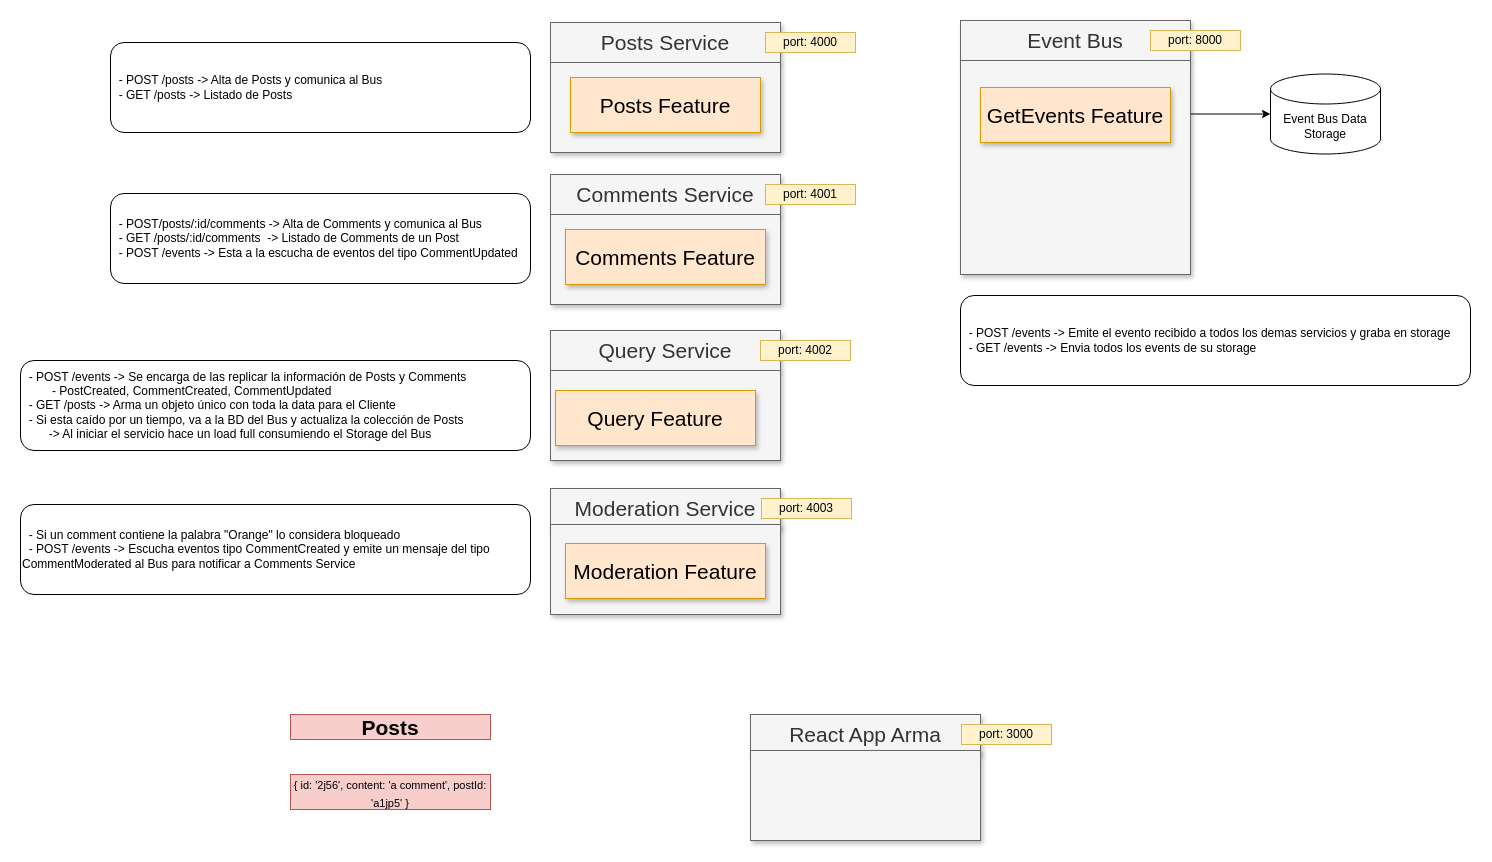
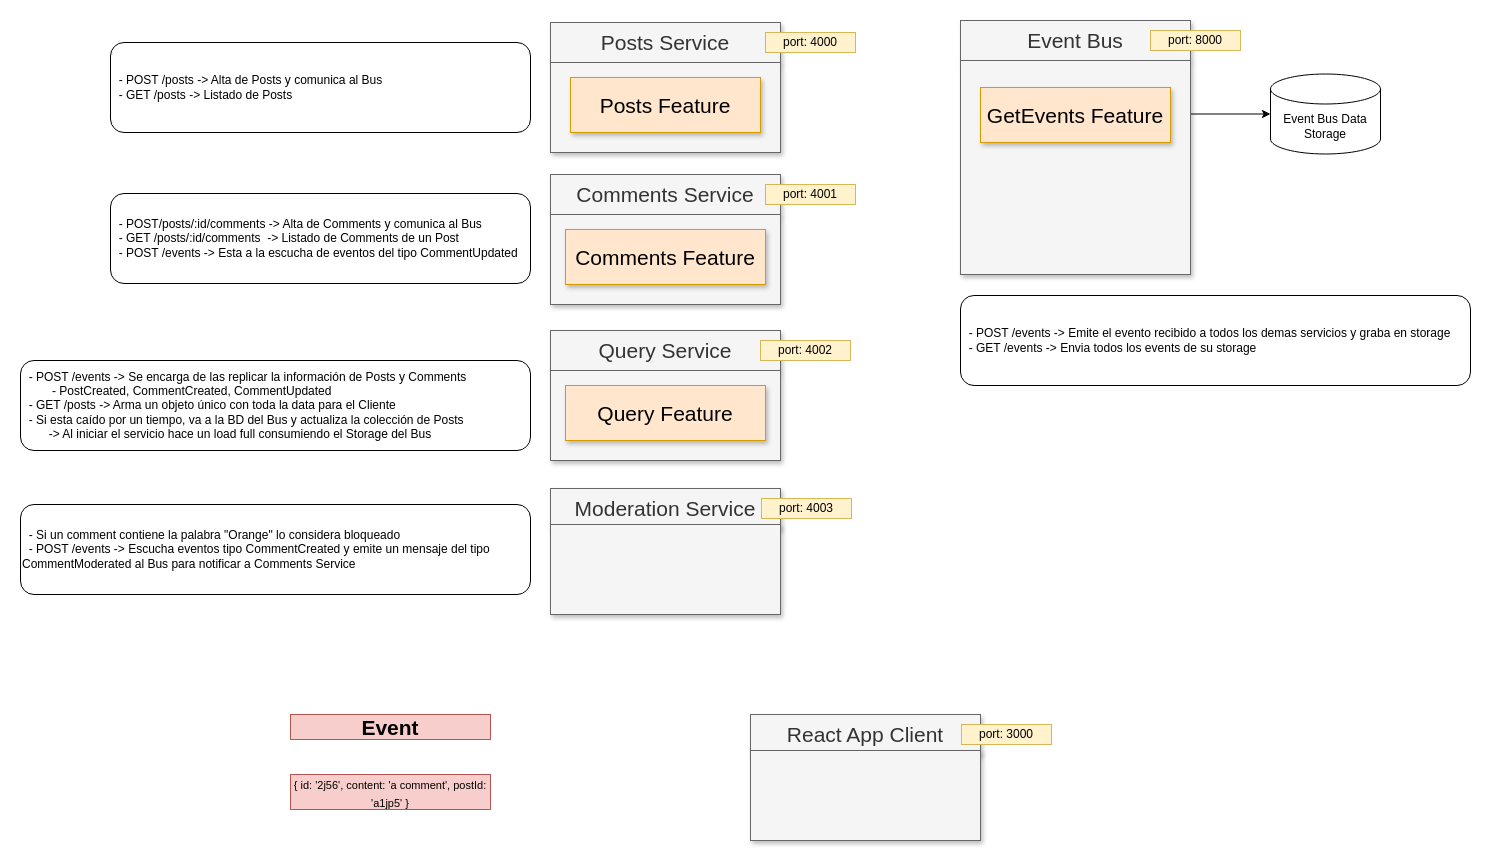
node "Query Feature": moved (656, 418) -> (666, 413)
node "Moderation Feature": removed
node "Posts": label "Posts" -> "Event"
node "React App Arma": label "React App Arma" -> "React App Client"
